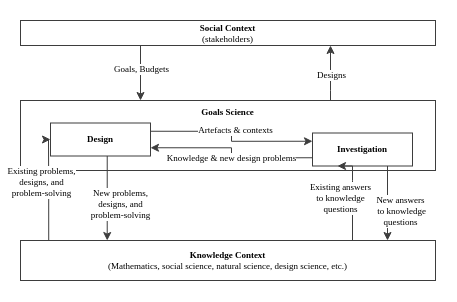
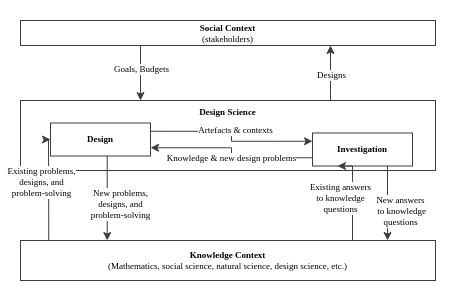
node "Goals Science": label "Goals Science" -> "Design Science"
